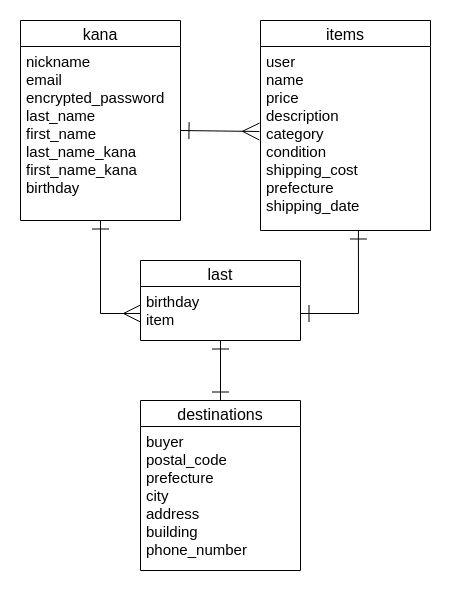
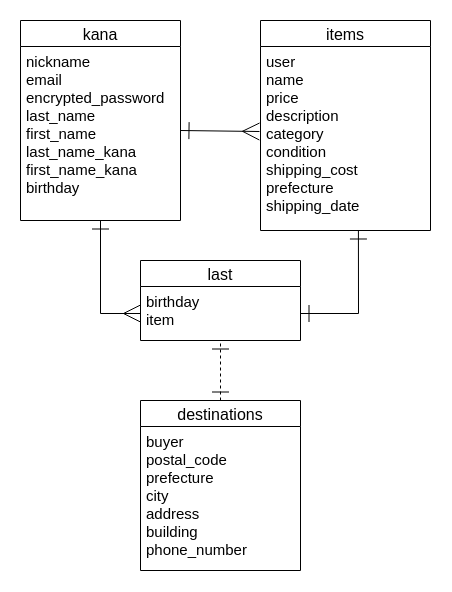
edge "birthday item" -- "destinations": style solid -> dashed
